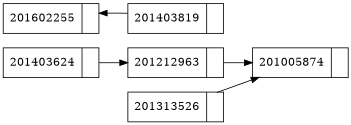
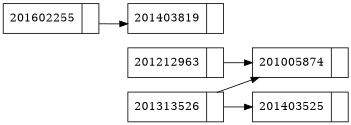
edge "201403819" -> "201602255": reversed
node "201403624": removed
node "201403525": added
